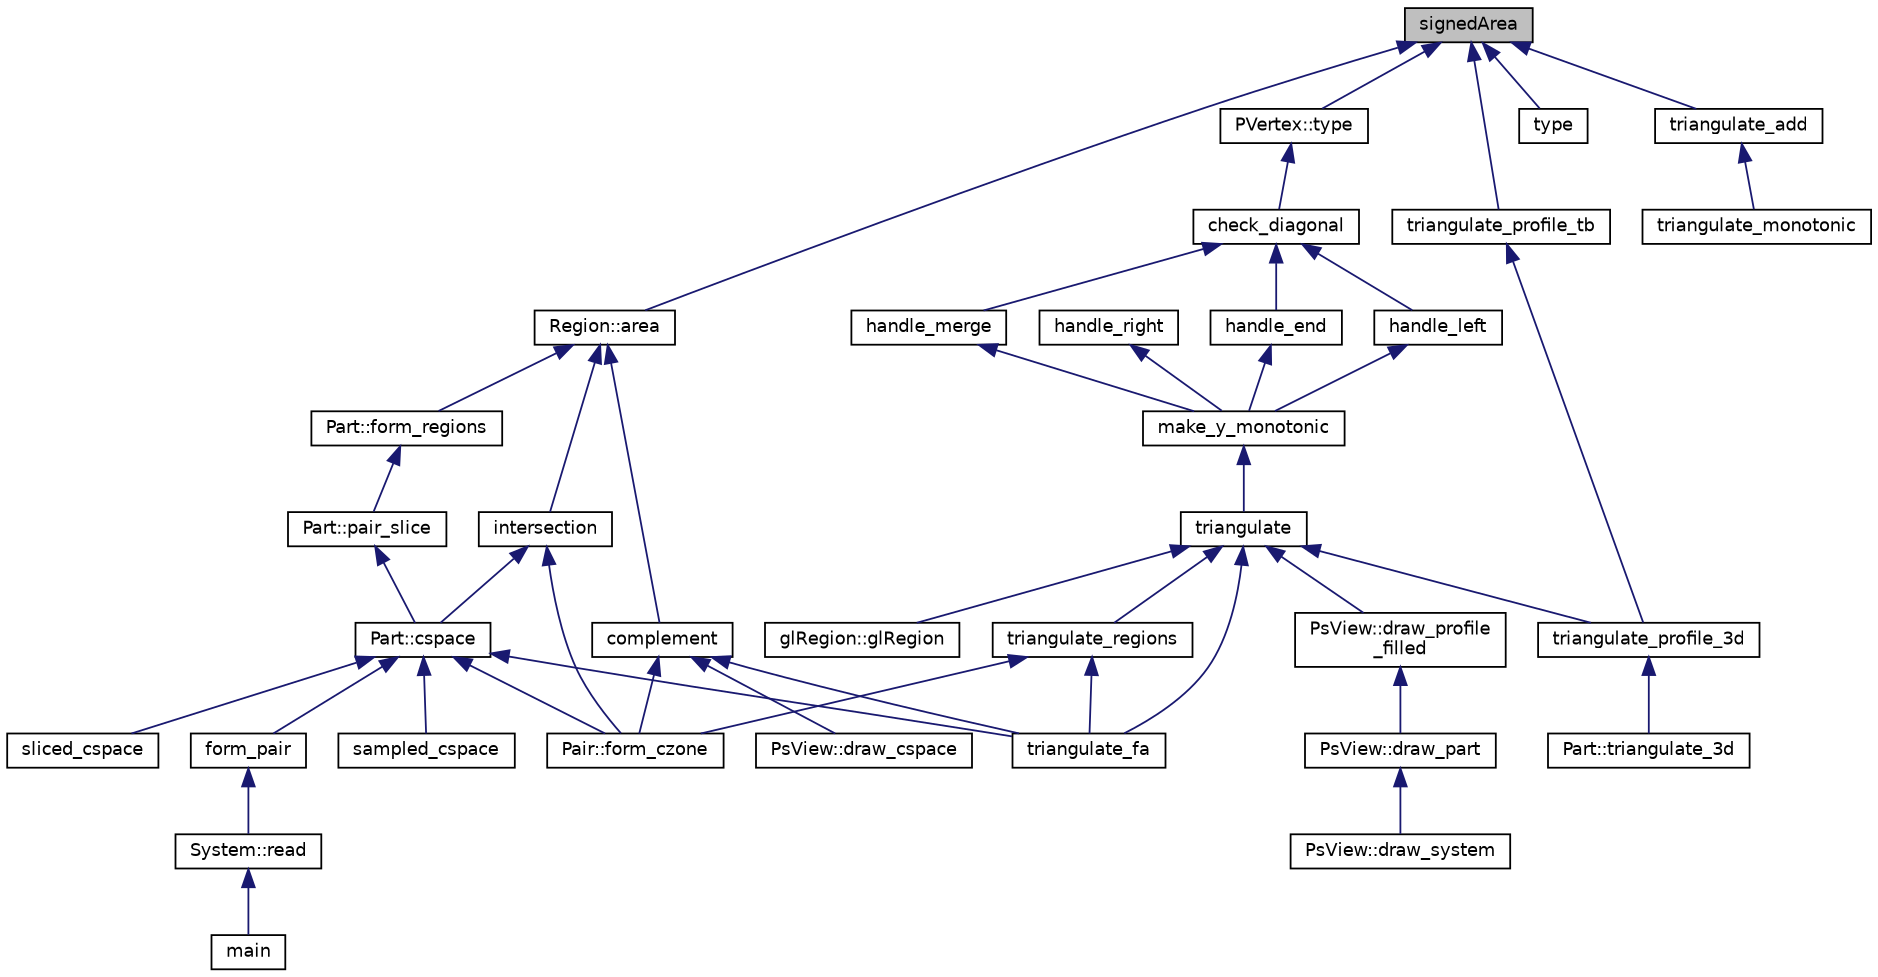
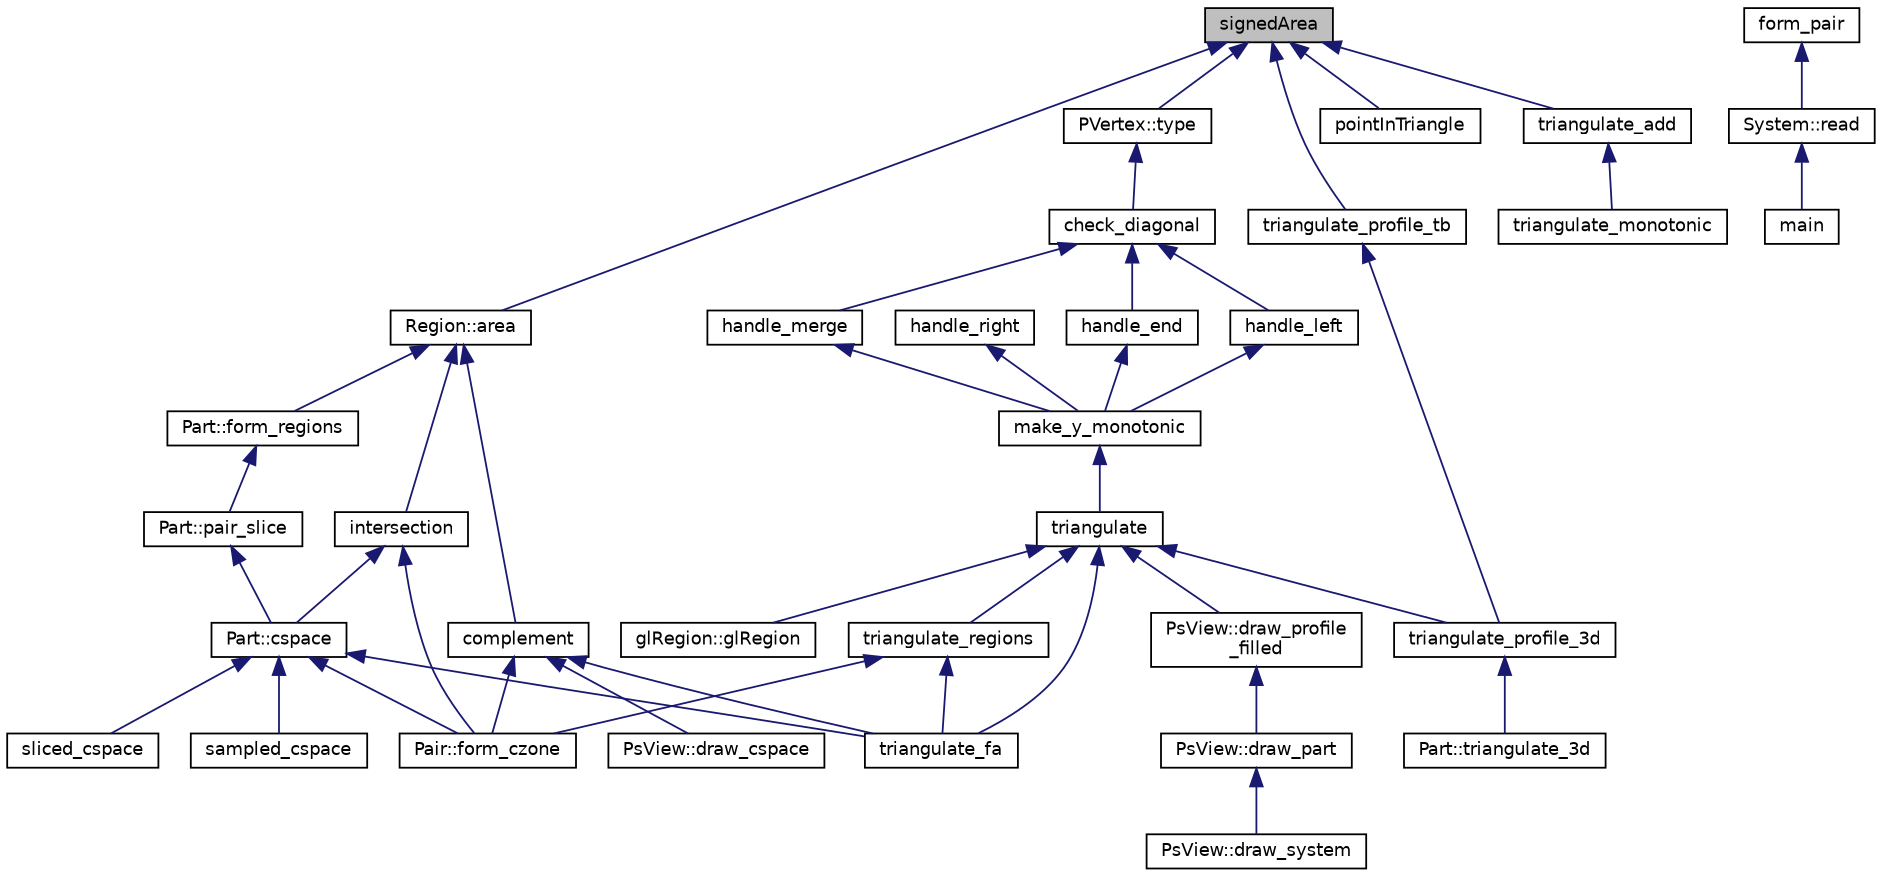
node "type": label "type" -> "pointInTriangle"
edge "form_pair" -> "Part::cspace": removed
